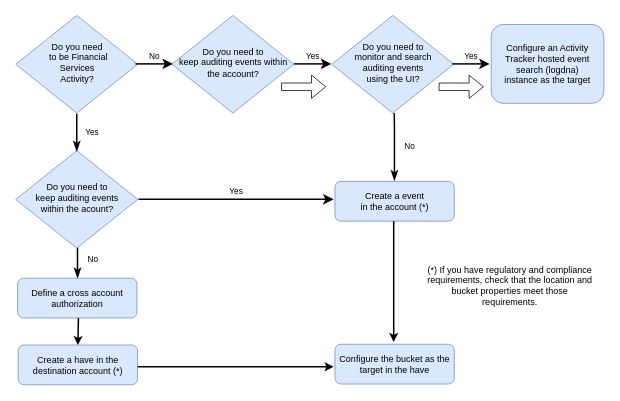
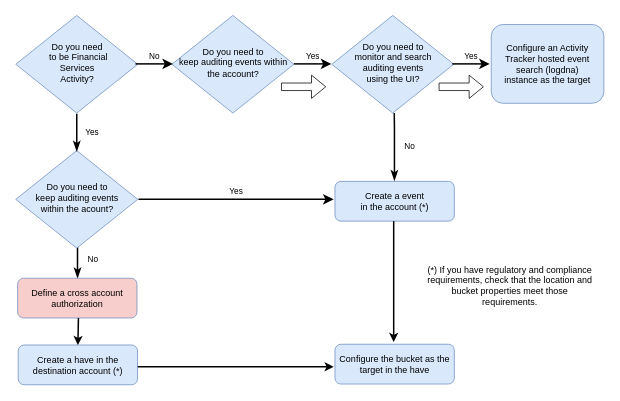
node "Define a cross account authorization": fillcolor #dae8fc -> #f8cecc
